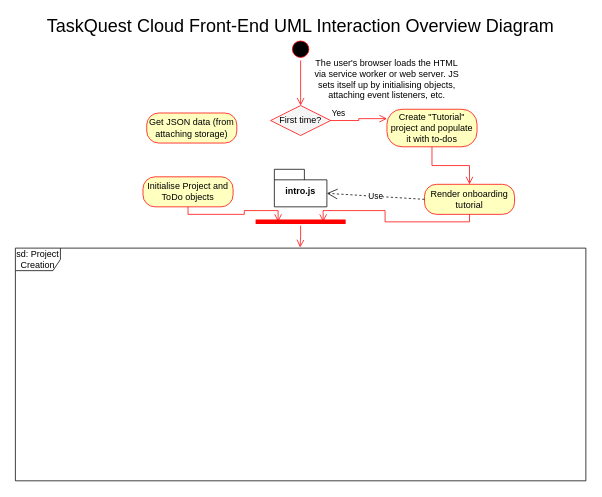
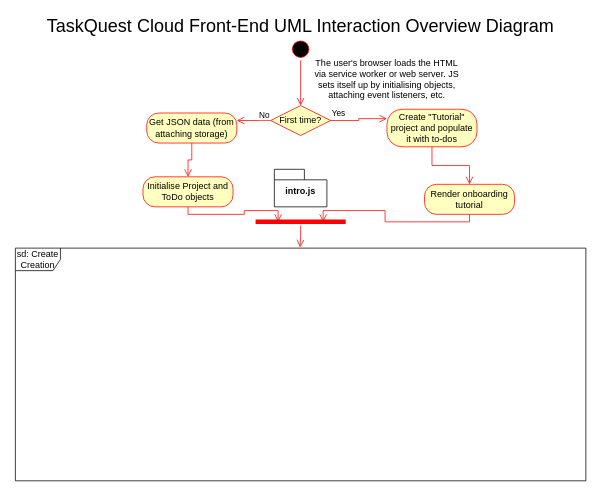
edge "First time?" -> "Get JSON data (from attaching storage)": added, label "No"
node "First time?": fillcolor #f5f5f5 -> #ffffc0
edge "Get JSON data (from attaching storage)" -> "Initialise Project and ToDo objects": added
edge "Render onboarding tutorial" -> "intro.js": removed, label "Use"
node "sd: Project Creation": label "sd: Project Creation" -> "sd: Create Creation"
